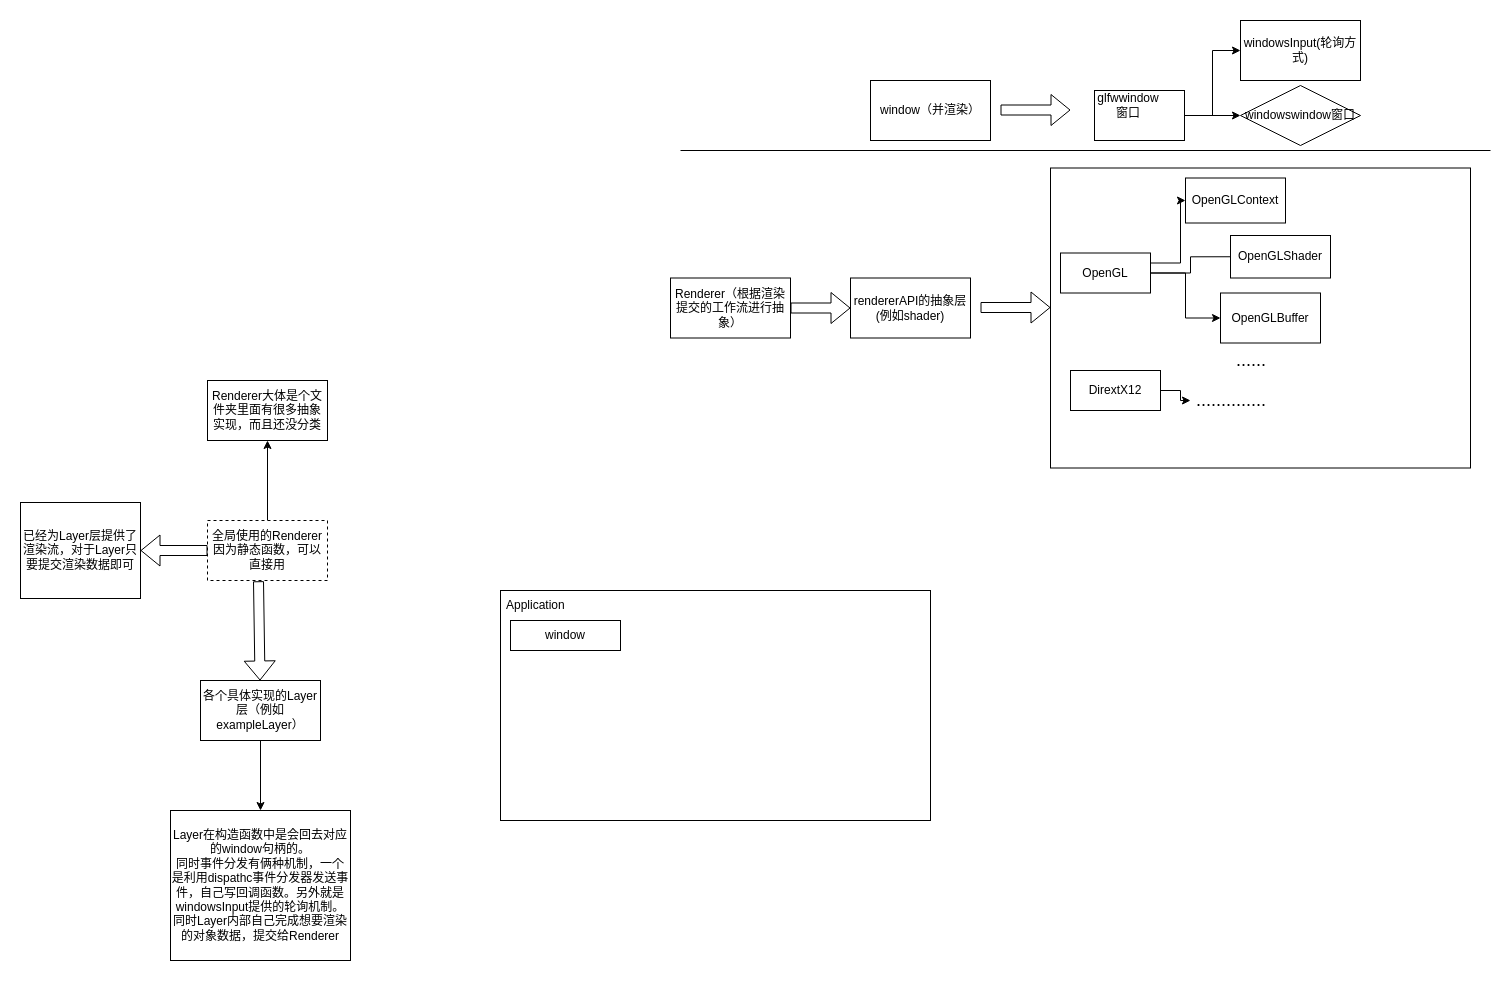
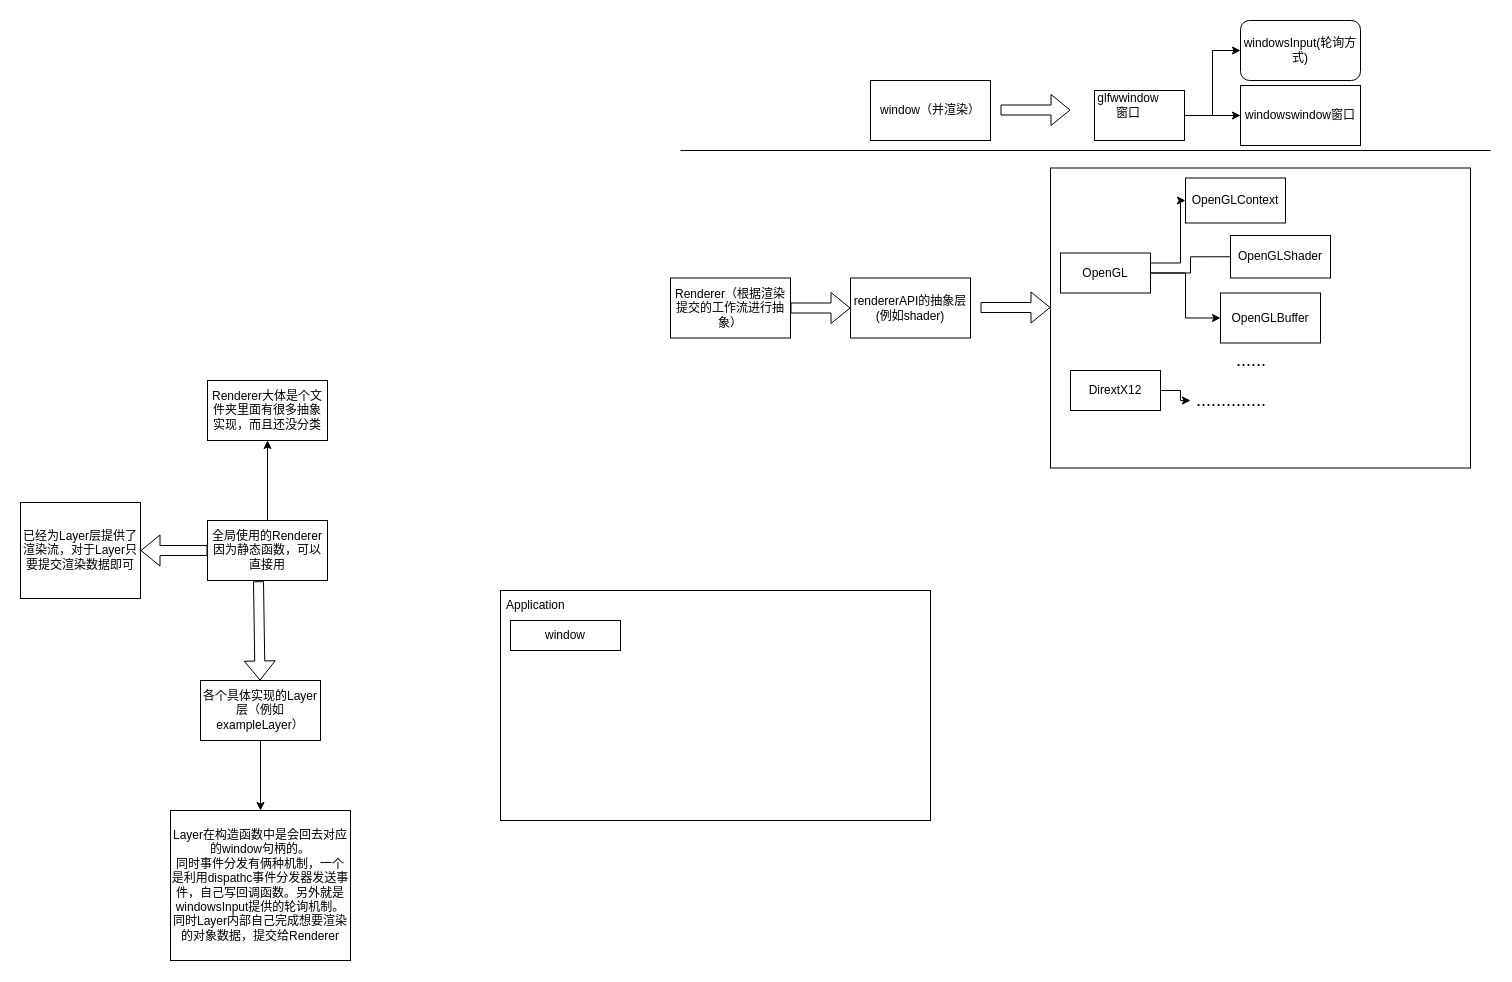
node "windowsInput(轮询方式)": shape rectangle -> rounded rectangle
node "windowswindow窗口": shape diamond -> rectangle
node "全局使用的Renderer 因为静态函数，可以直接用": style dashed -> solid
